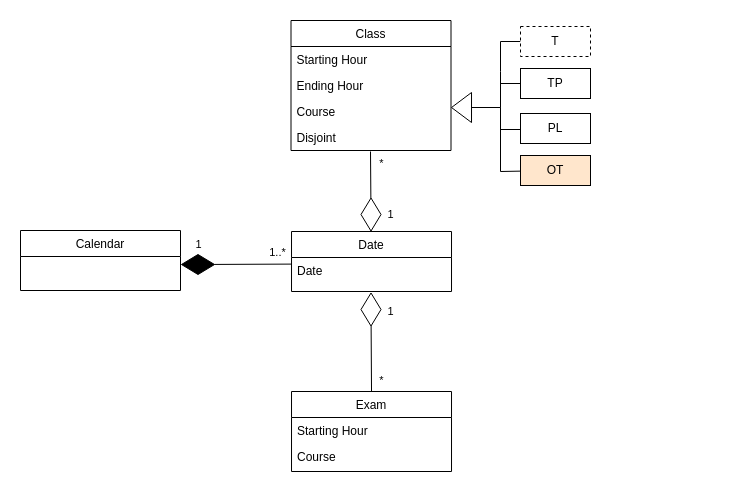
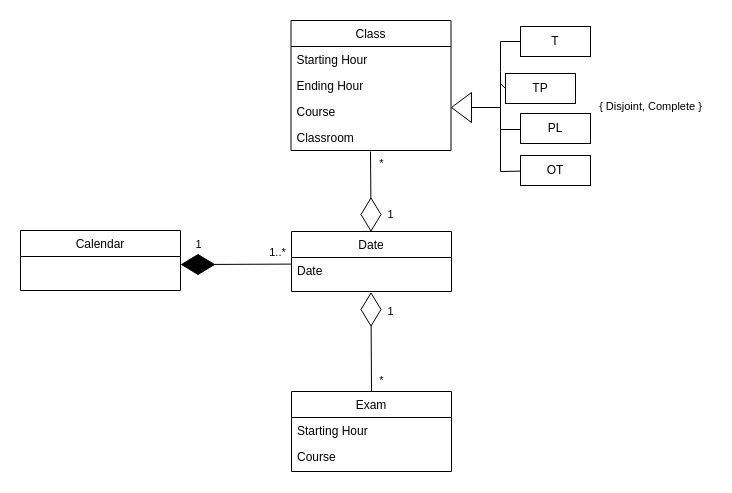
node "T": style dashed -> solid
node "TP": moved (556, 84) -> (541, 89)
node "{ Disjoint, Complete }": added
node "Disjoint": label "Disjoint" -> "Classroom"
node "OT": fillcolor #ffe6cc -> #ffffff
